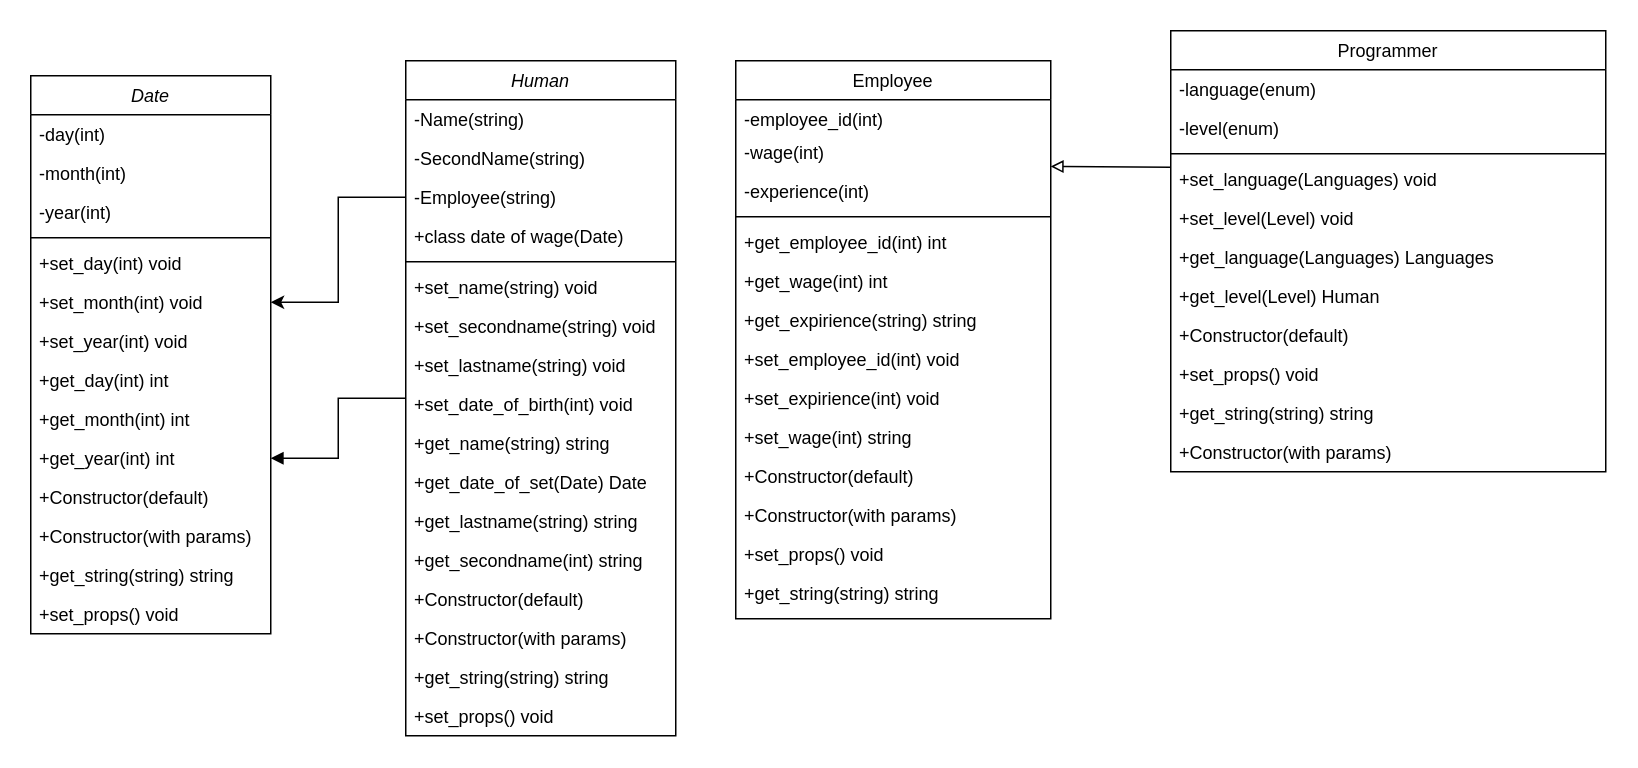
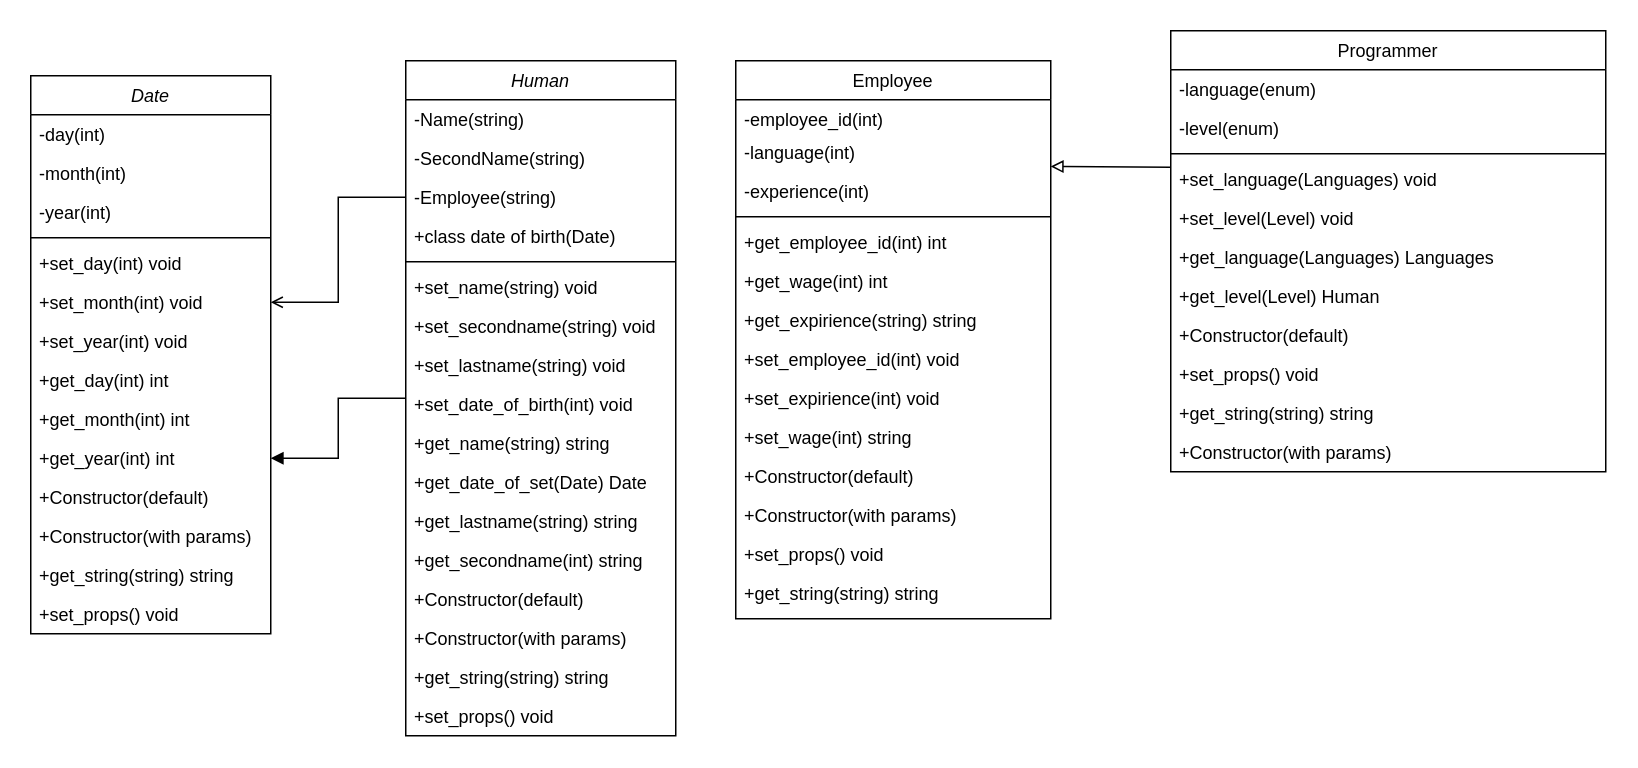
node "-wage(int)": label "-wage(int)" -> "-language(int)"
node "+class date of wage(Date)": label "+class date of wage(Date)" -> "+class date of birth(Date)"
edge "-Employee(string)" -> "+set_month(int) void": arrowhead classic -> open
